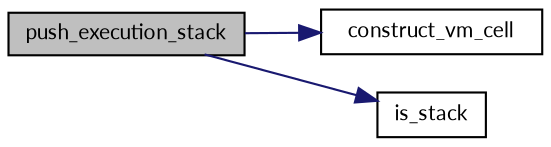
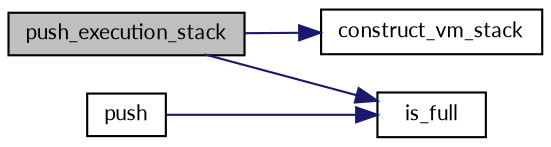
node "construct_vm_cell": label "construct_vm_cell" -> "construct_vm_stack"
node "push": added
node "is_stack": label "is_stack" -> "is_full"
